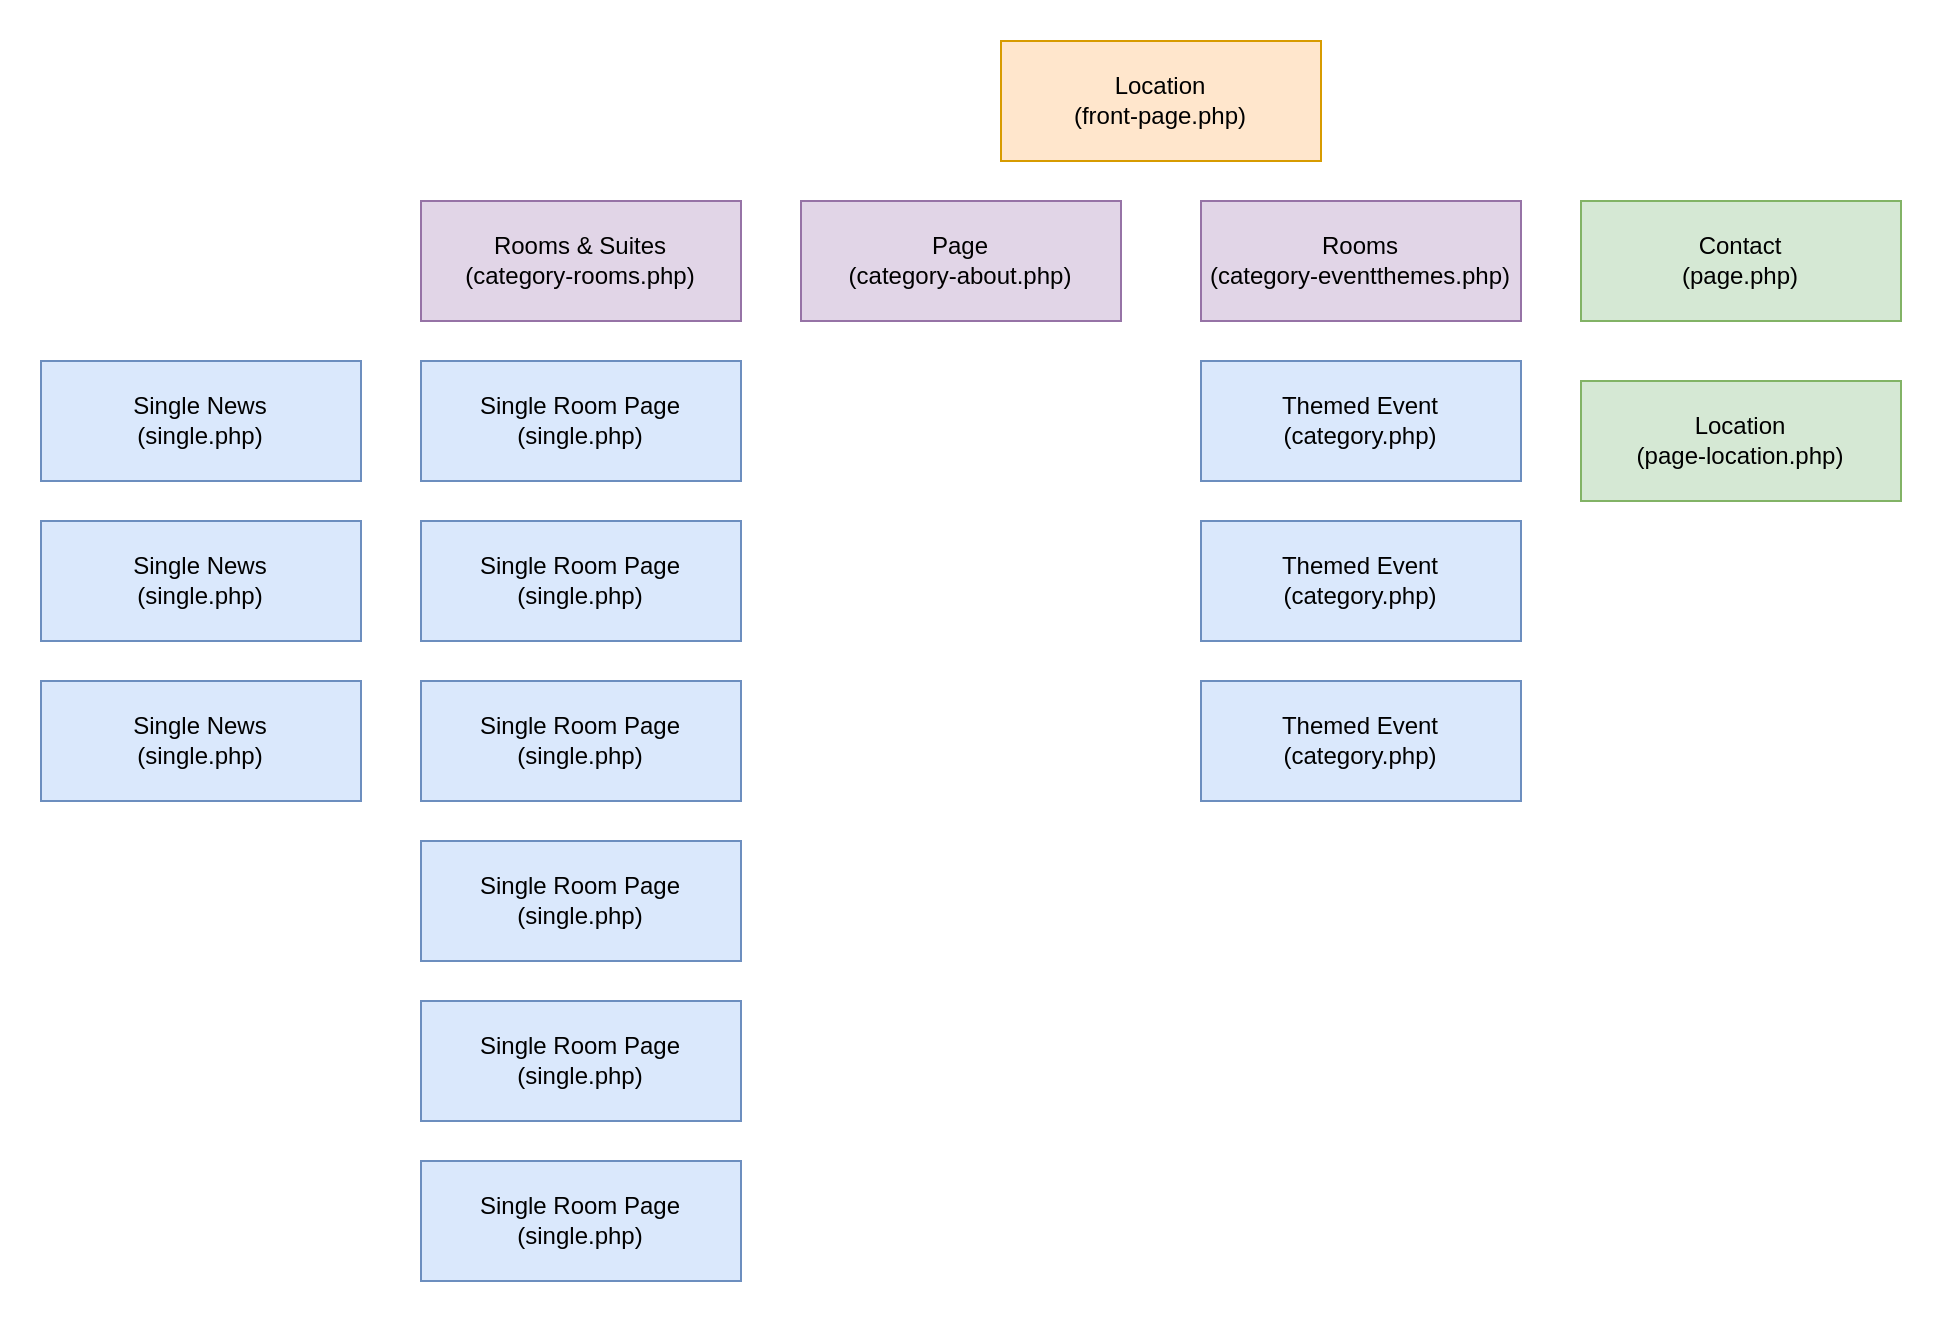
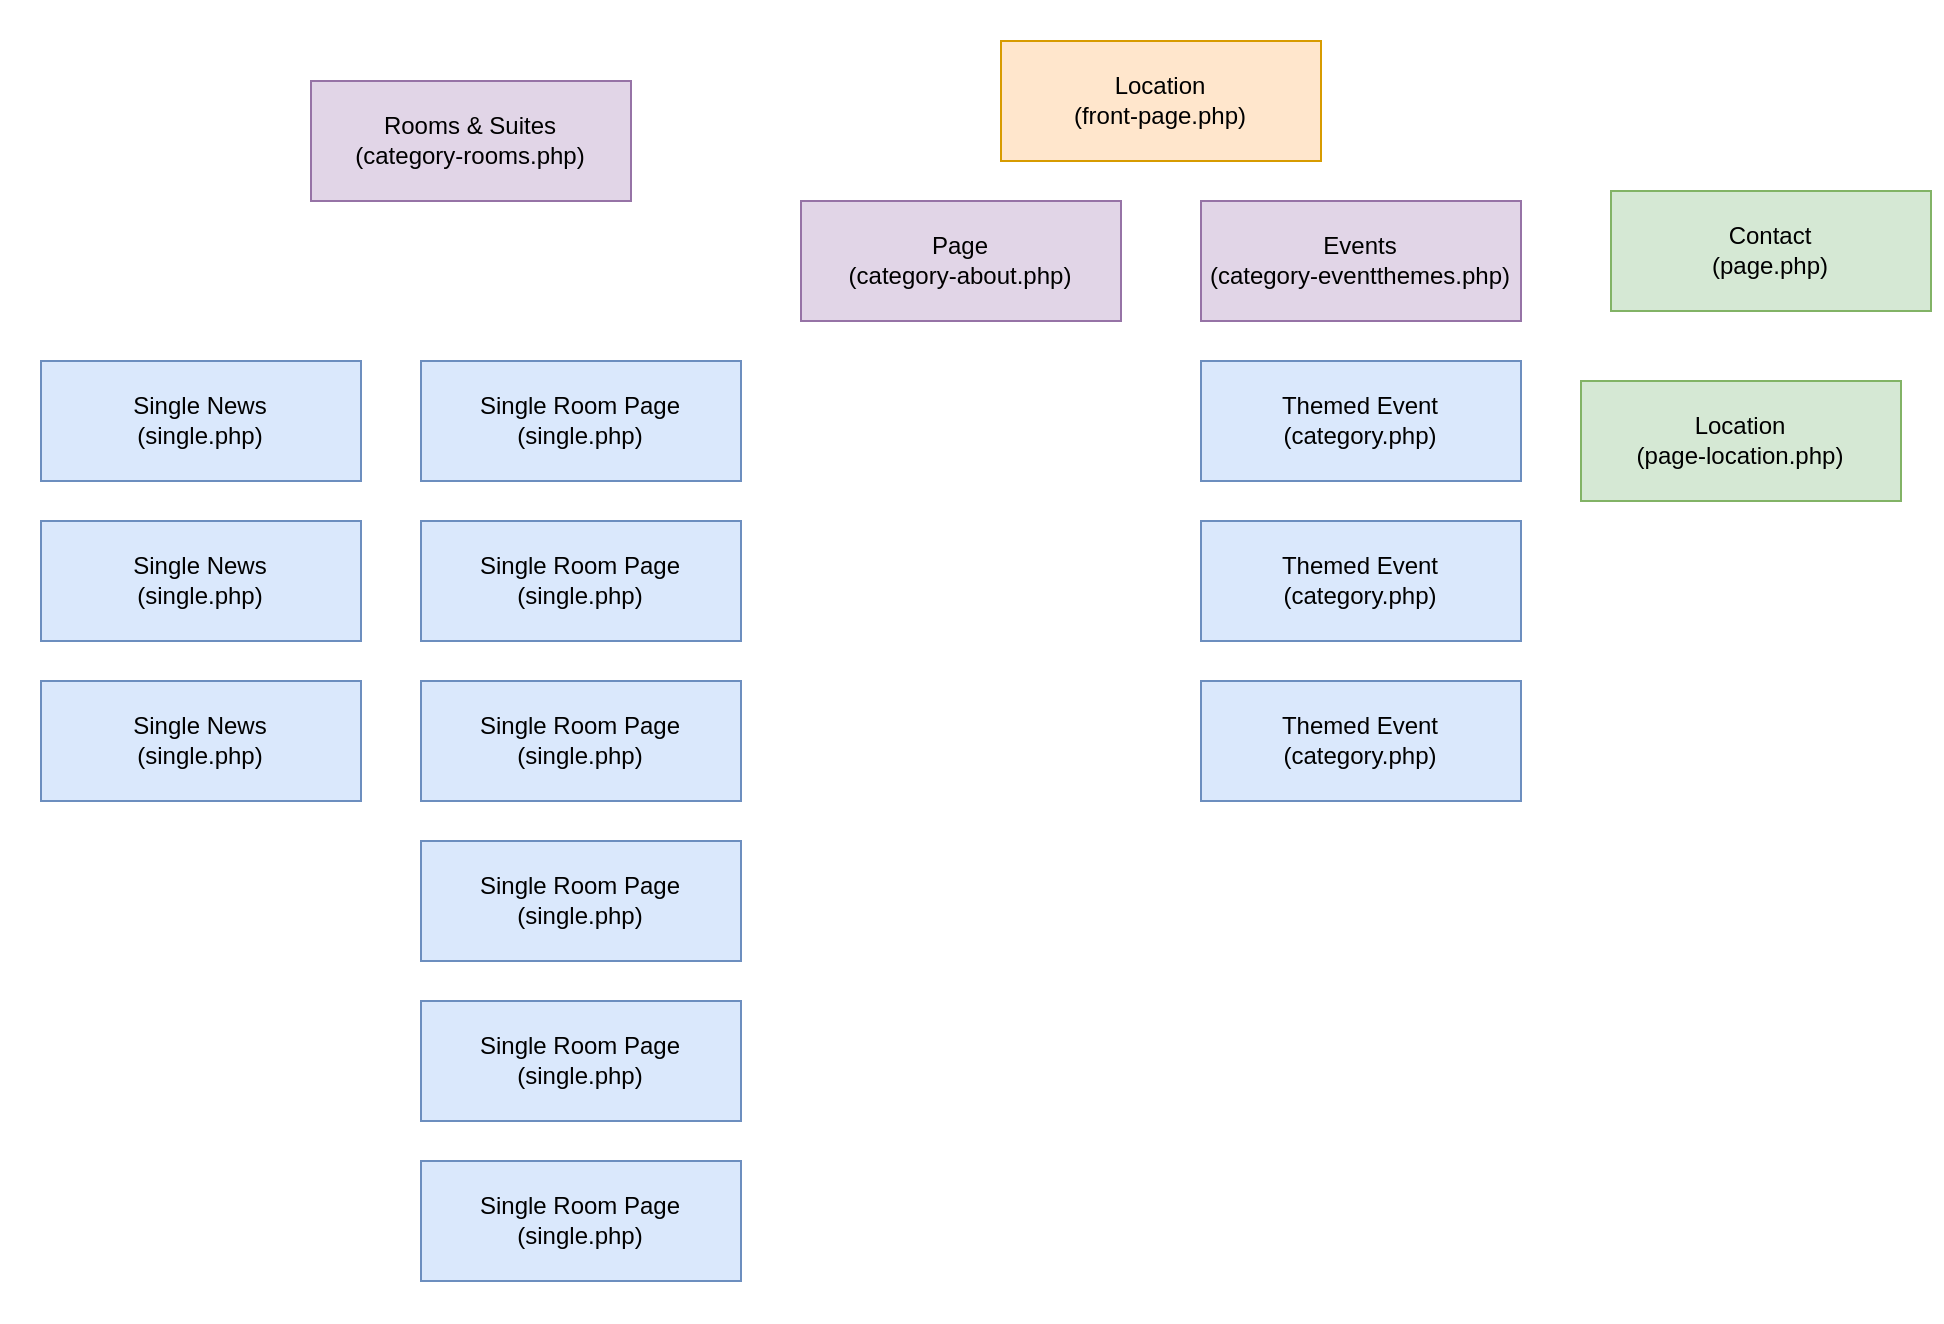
node "Rooms & Suites (category-rooms.php)": moved (581, 261) -> (471, 141)
node "Rooms (category-eventthemes.php)": label "Rooms (category-eventthemes.php)" -> "Events (category-eventthemes.php)"
node "Contact (page.php)": moved (1741, 261) -> (1771, 251)
